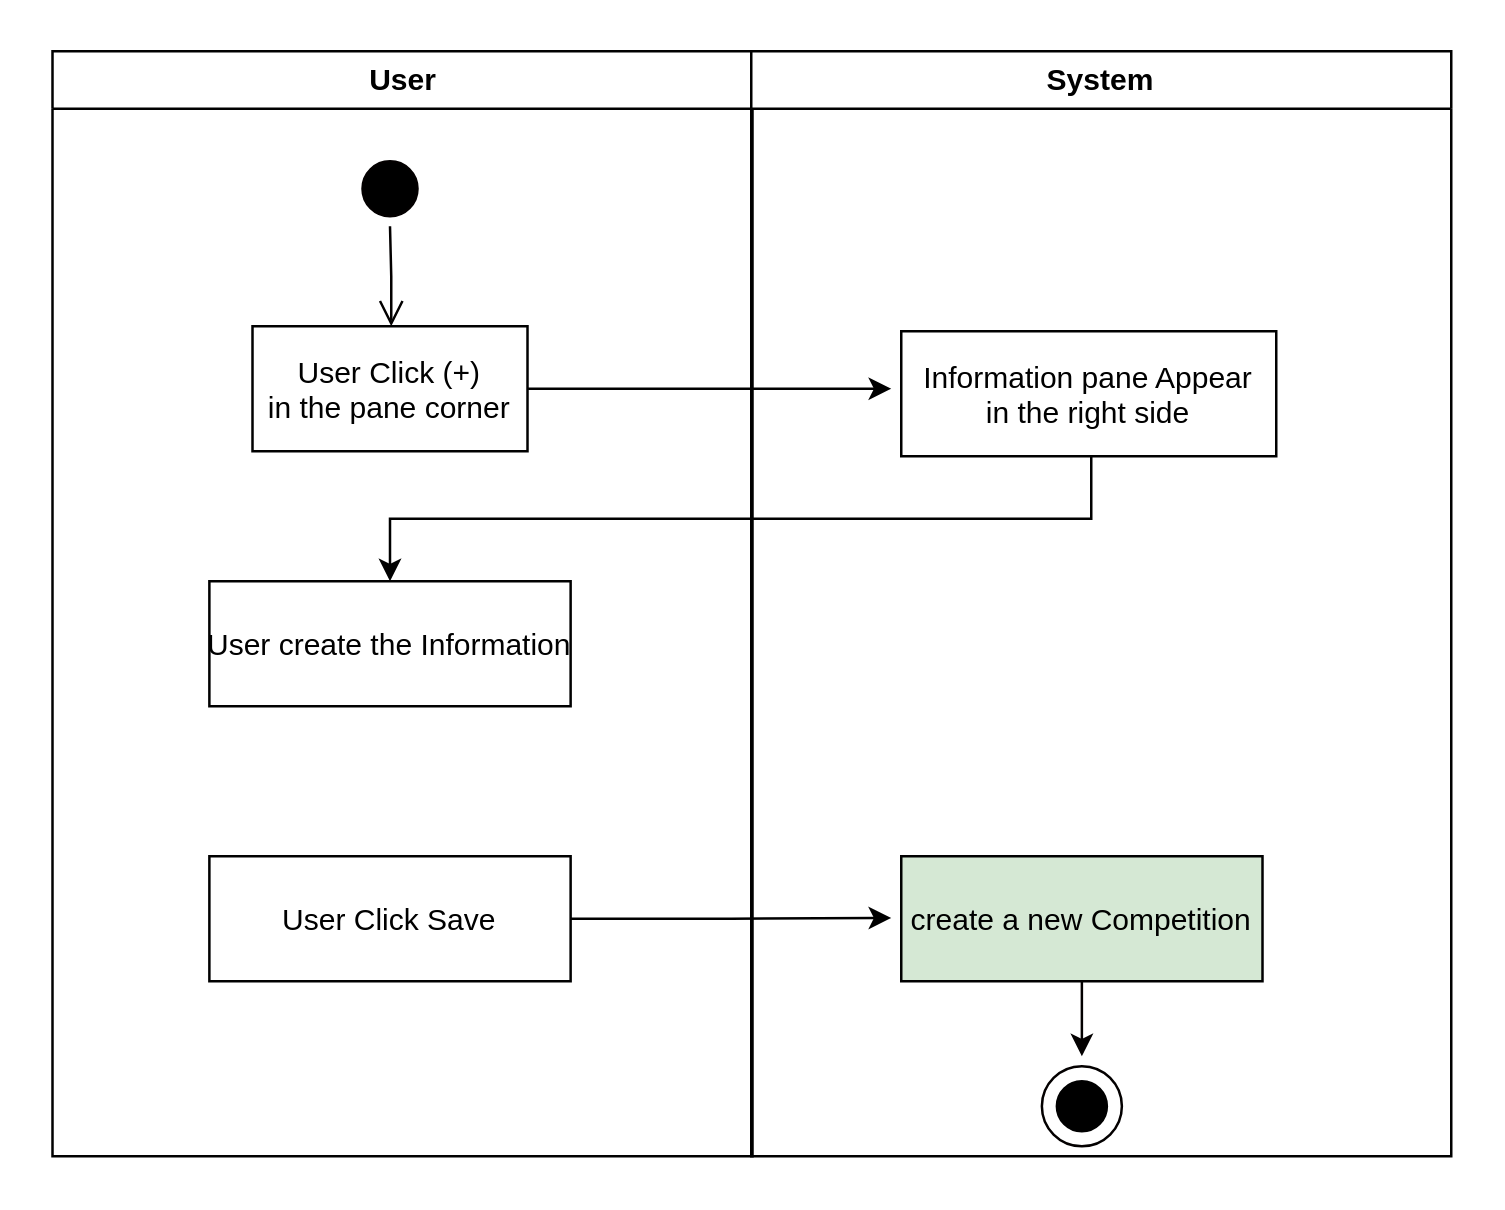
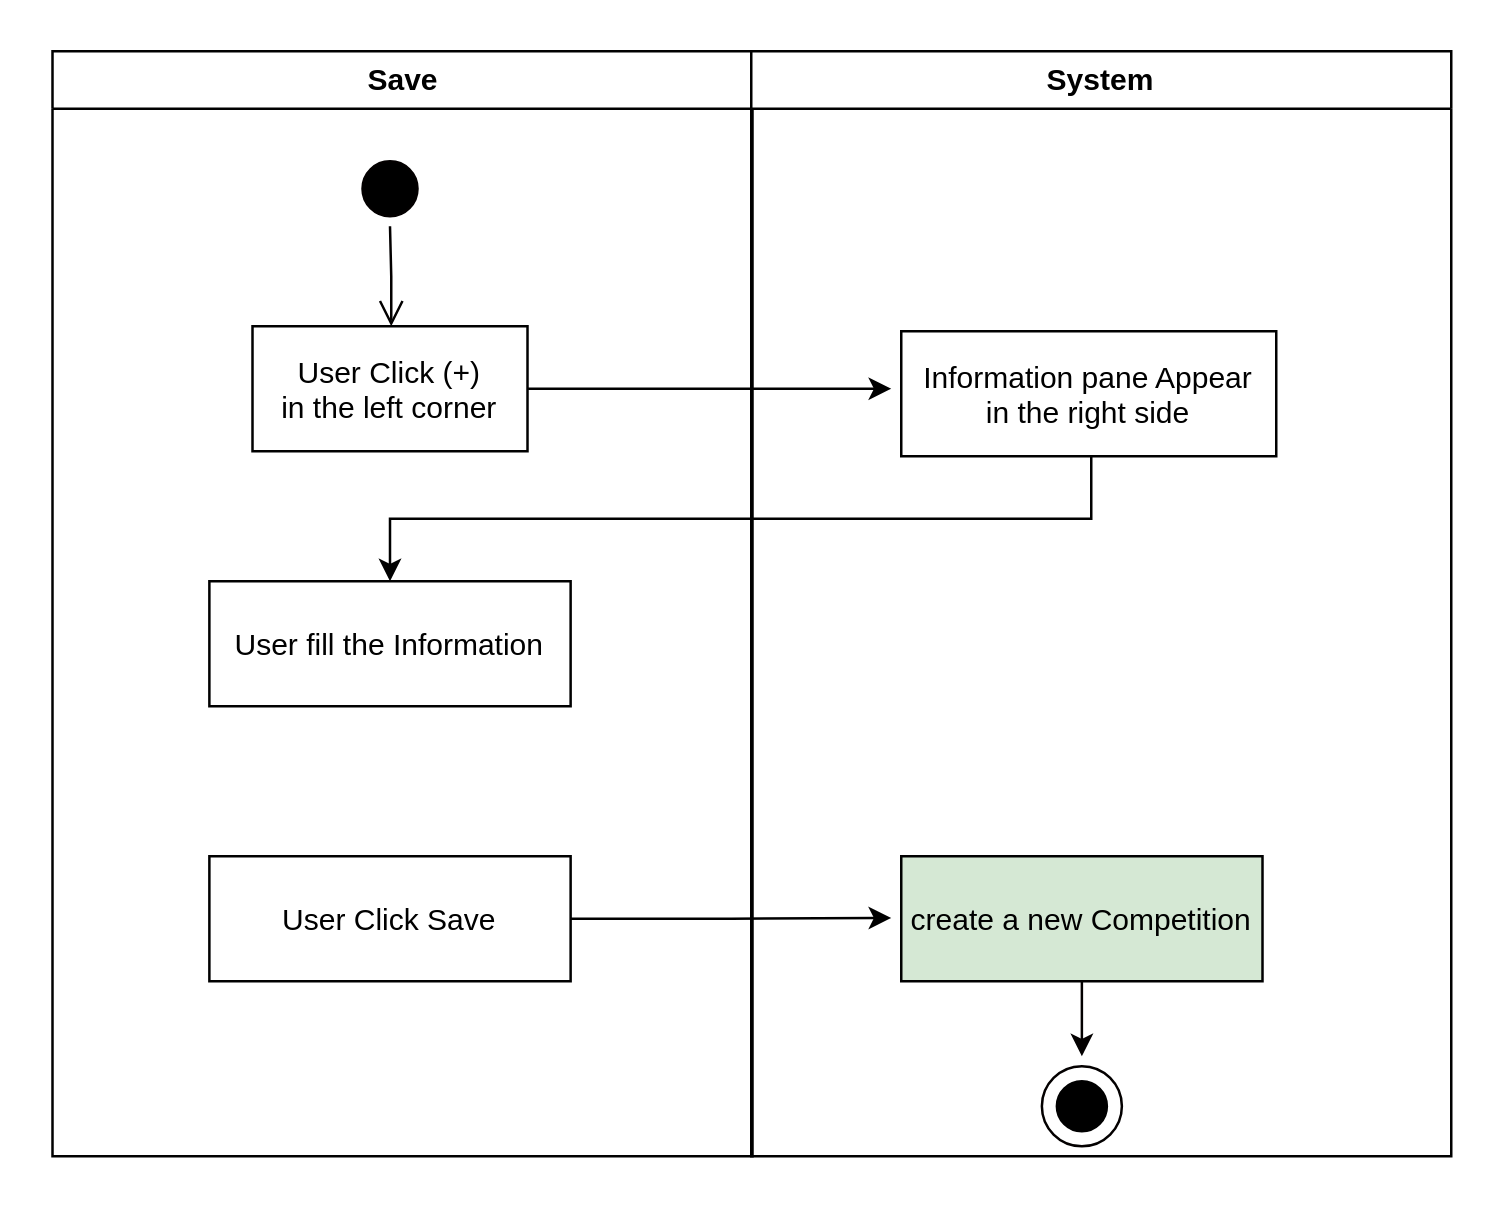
node "User": label "User" -> "Save"
node "User Click (+) in the pane corner": label "User Click (+) in the pane corner" -> "User Click (+) in the left corner"
node "User create the Information": label "User create the Information" -> "User fill the Information"
